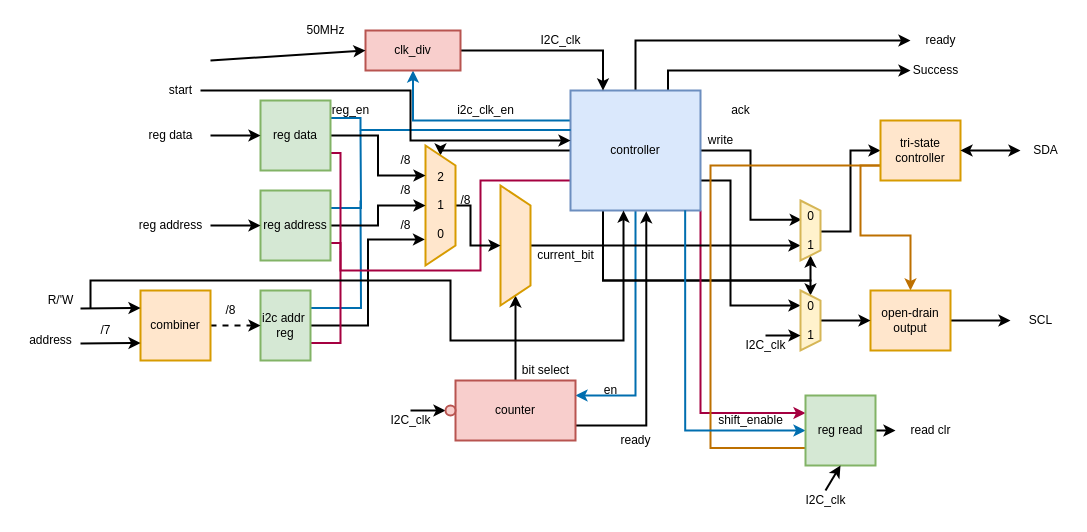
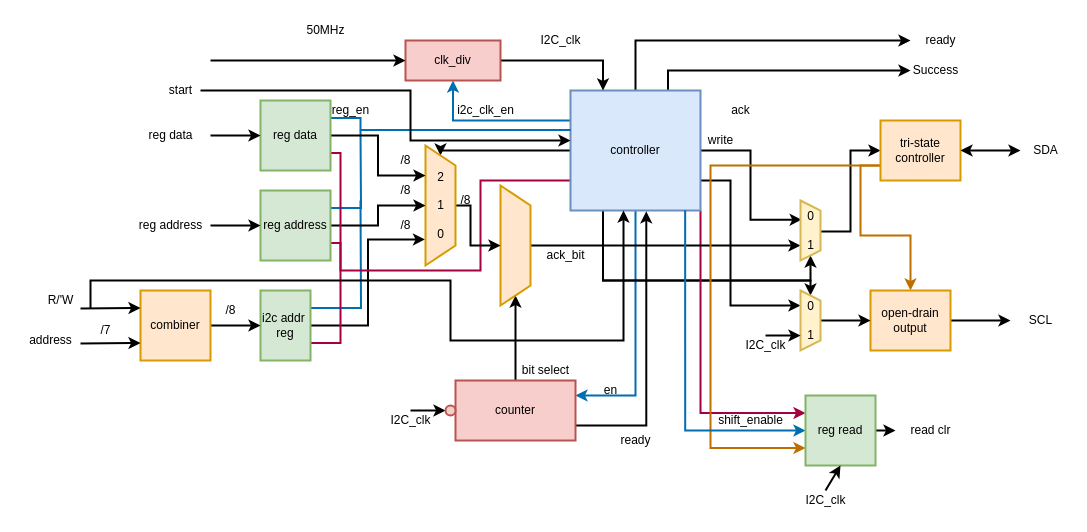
node "clk_div": moved (413, 51) -> (453, 61)
node "current_bit": label "current_bit" -> "ack_bit"
edge "combiner" -> "i2c addr reg": style dashed -> solid
edge "tri-state controller" -- "reg read": arrowhead none -> classic
